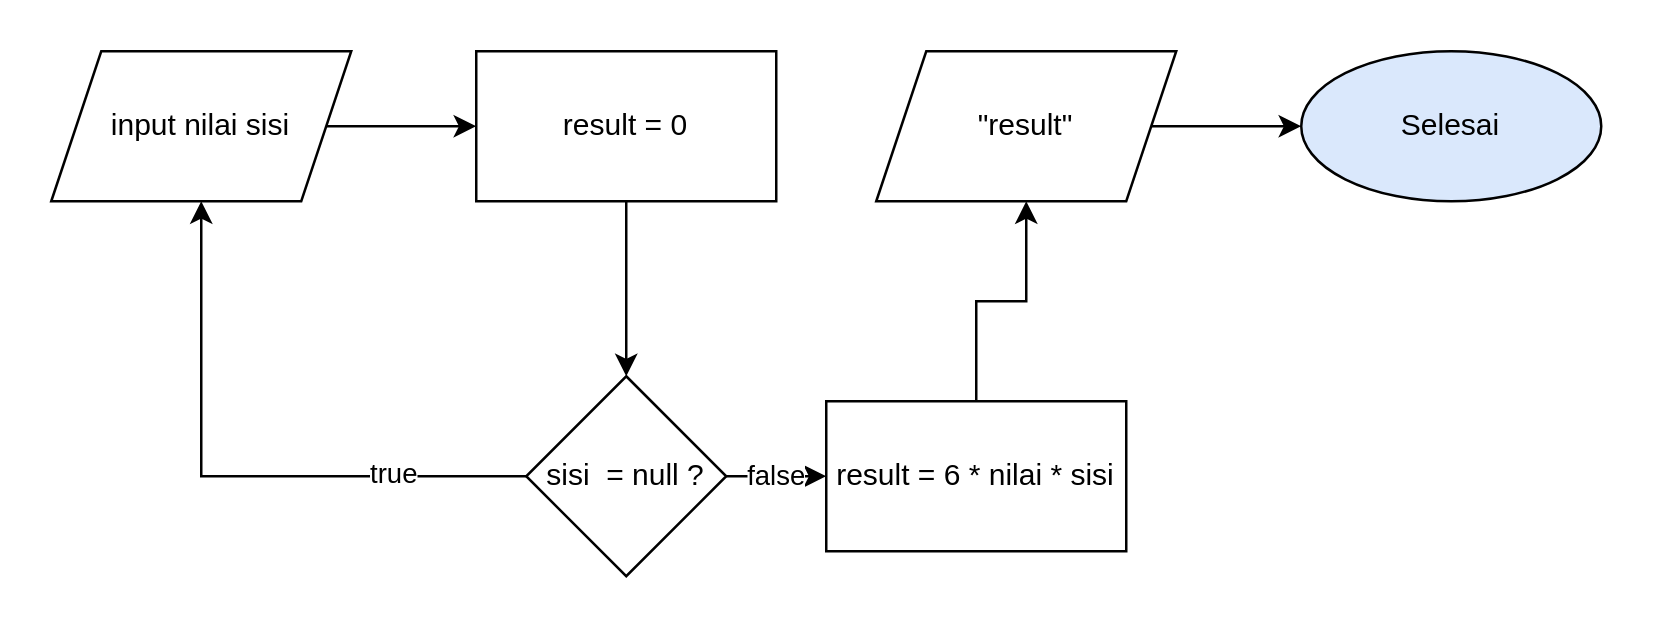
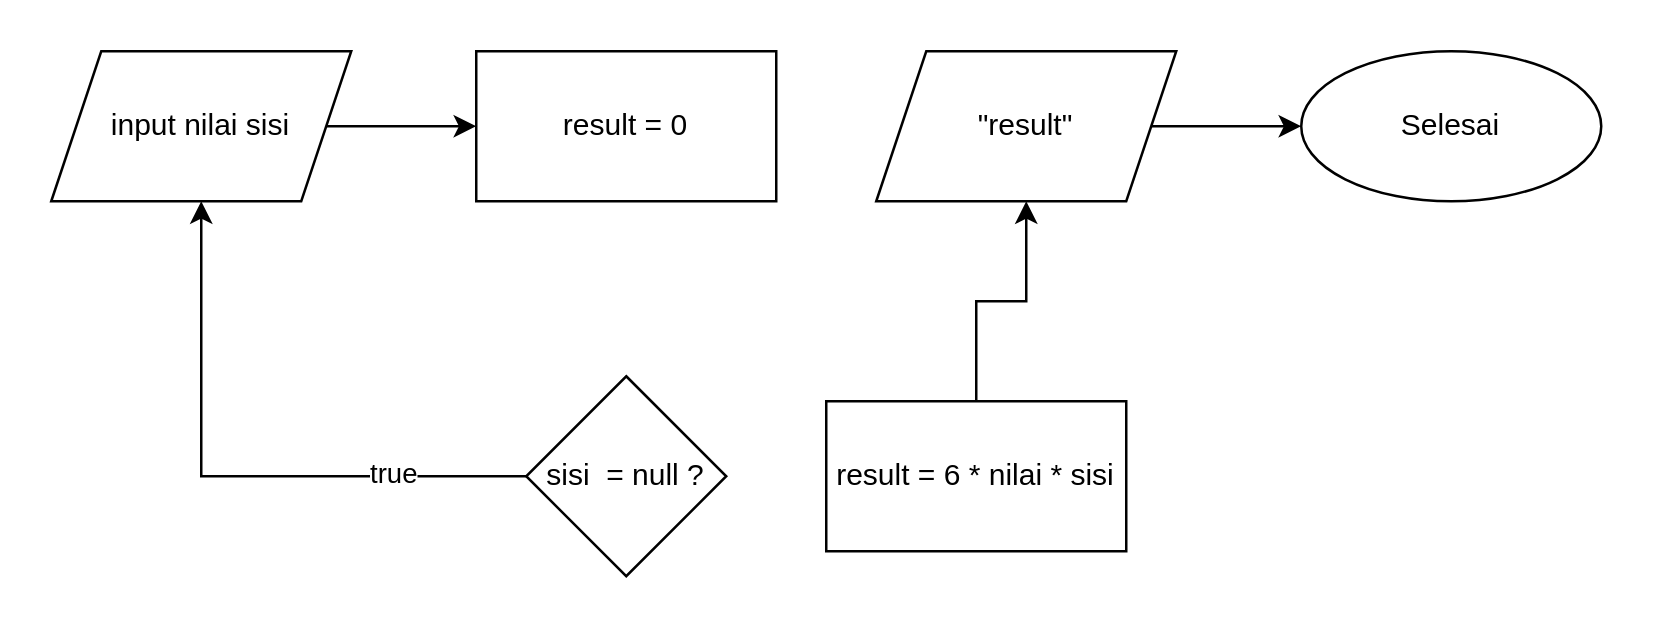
node "Selesai": fillcolor #dae8fc -> #ffffff
edge "result = 0" -> "sisi = null ?": removed
edge "sisi = null ?" -> "result = 6 * nilai * sisi": removed, label "false"
